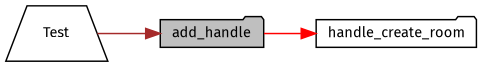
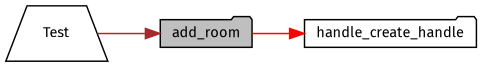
node "add_handle": label "add_handle" -> "add_room"
node "handle_create_room": label "handle_create_room" -> "handle_create_handle"
